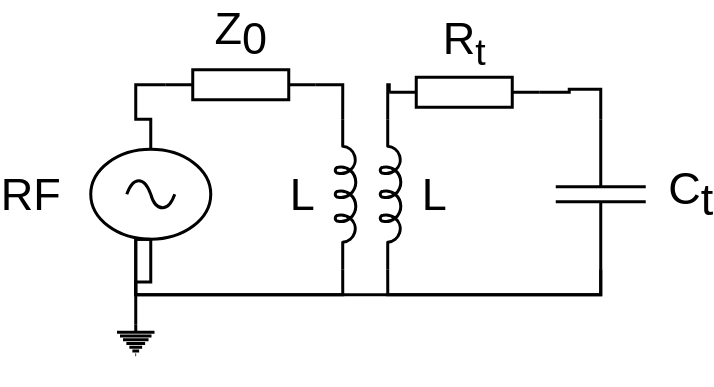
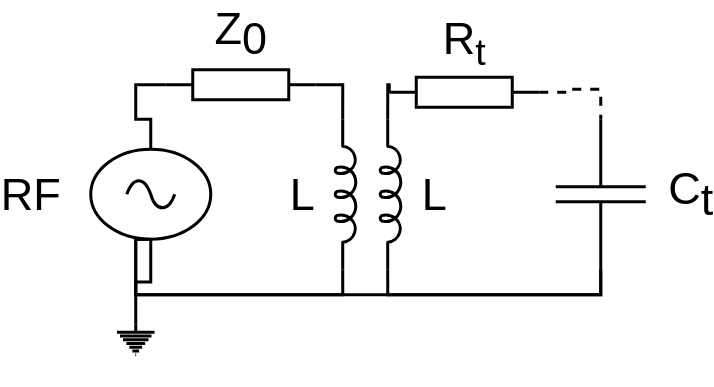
edge "Rt" -- "Ct": style solid -> dashed
